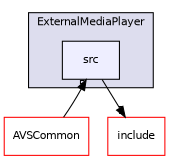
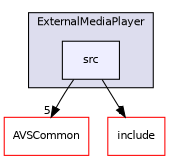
edge "AVSCommon" -> "src": reversed
